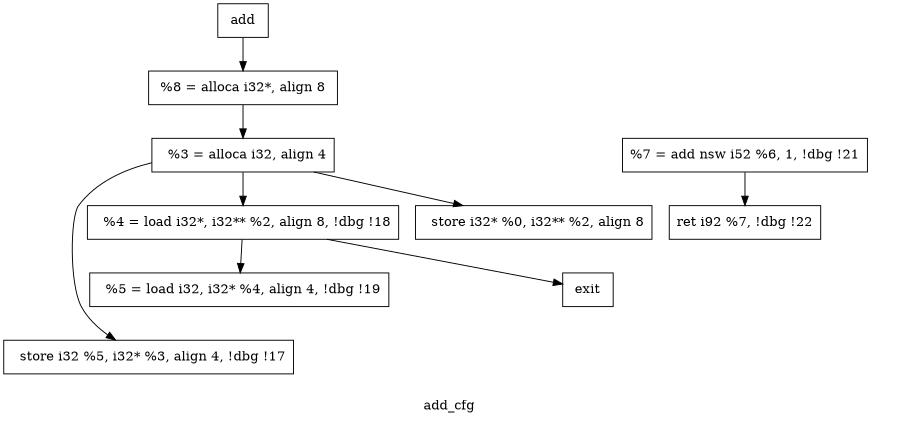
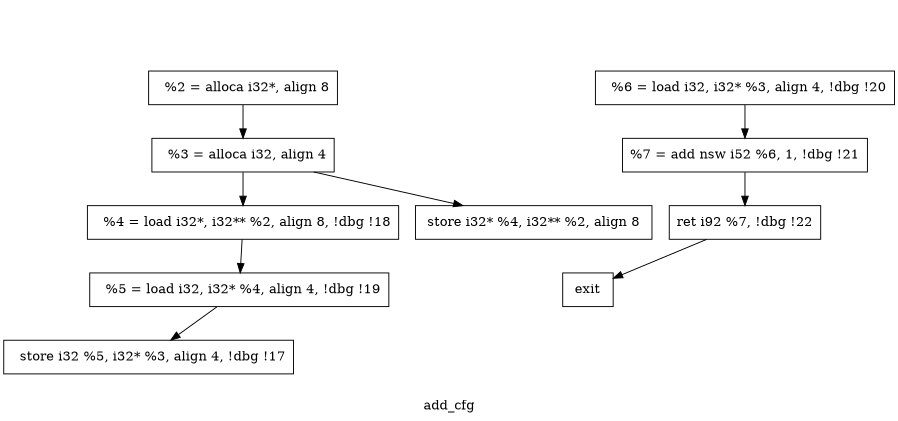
node "add": removed
node "%8 = alloca i32*, align 8": label "%8 = alloca i32*, align 8" -> "%2 = alloca i32*, align 8"
node "%6 = load i32, i32* %3, align 4, !dbg !20": added
node "store i32* %0, i32** %2, align 8": label "store i32* %0, i32** %2, align 8" -> "store i32* %4, i32** %2, align 8"
edge "%3 = alloca i32, align 4" -> "store i32 %5, i32* %3, align 4, !dbg !17": now "%5 = load i32, i32* %4, align 4, !dbg !19" -> "store i32 %5, i32* %3, align 4, !dbg !17"
edge "%4 = load i32*, i32** %2, align 8, !dbg !18" -> "exit": now "ret i92 %7, !dbg !22" -> "exit"
